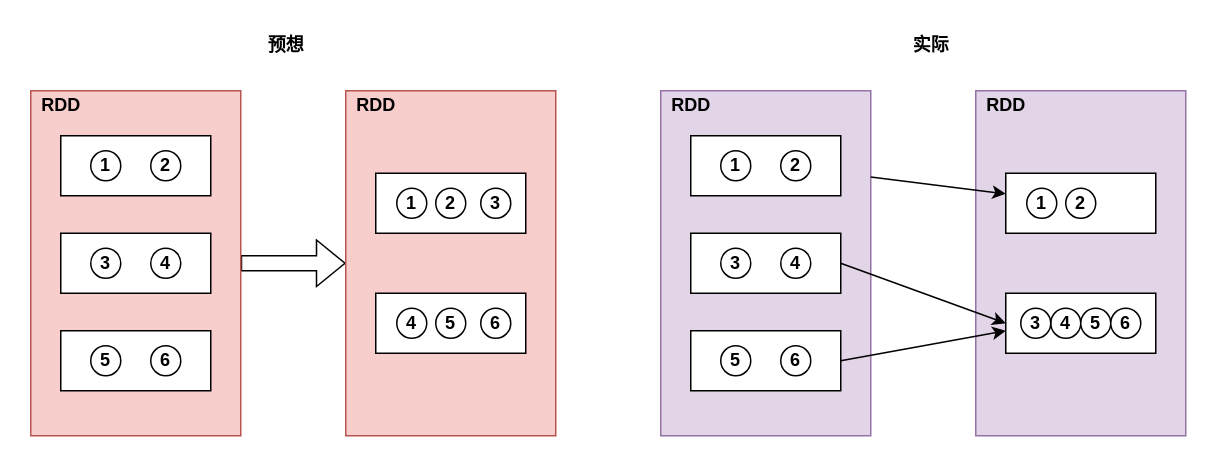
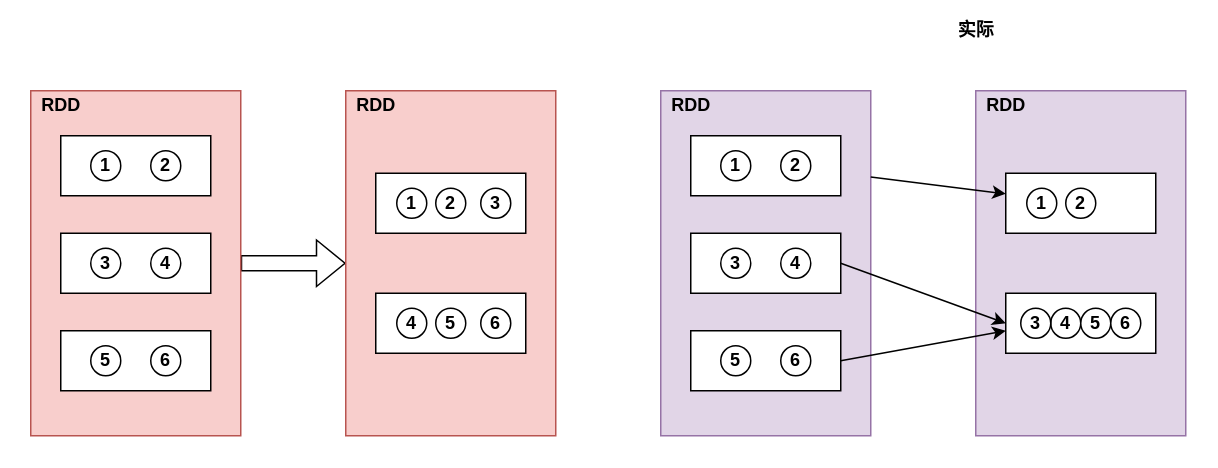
node "预想": removed
node "实际": moved (931, 46) -> (976, 31)
